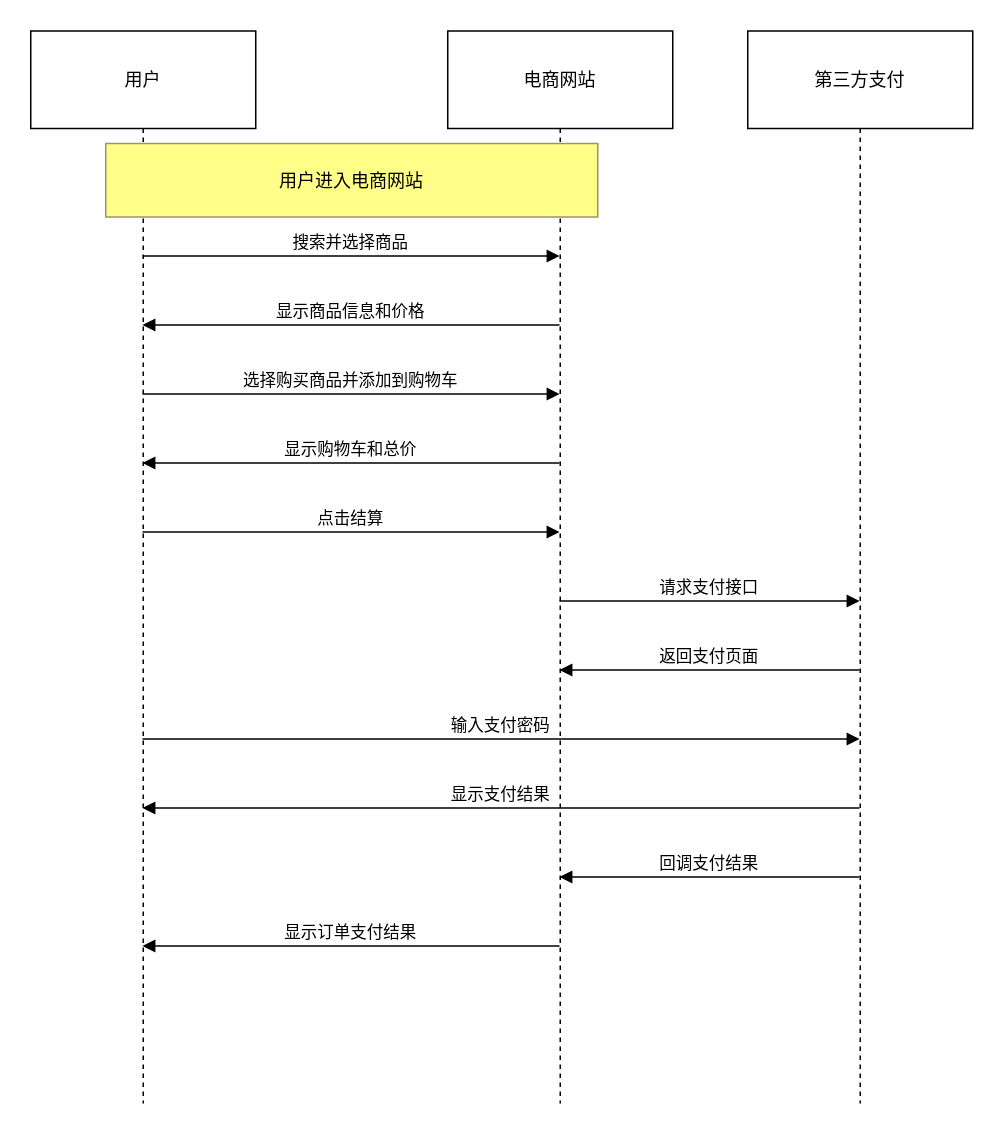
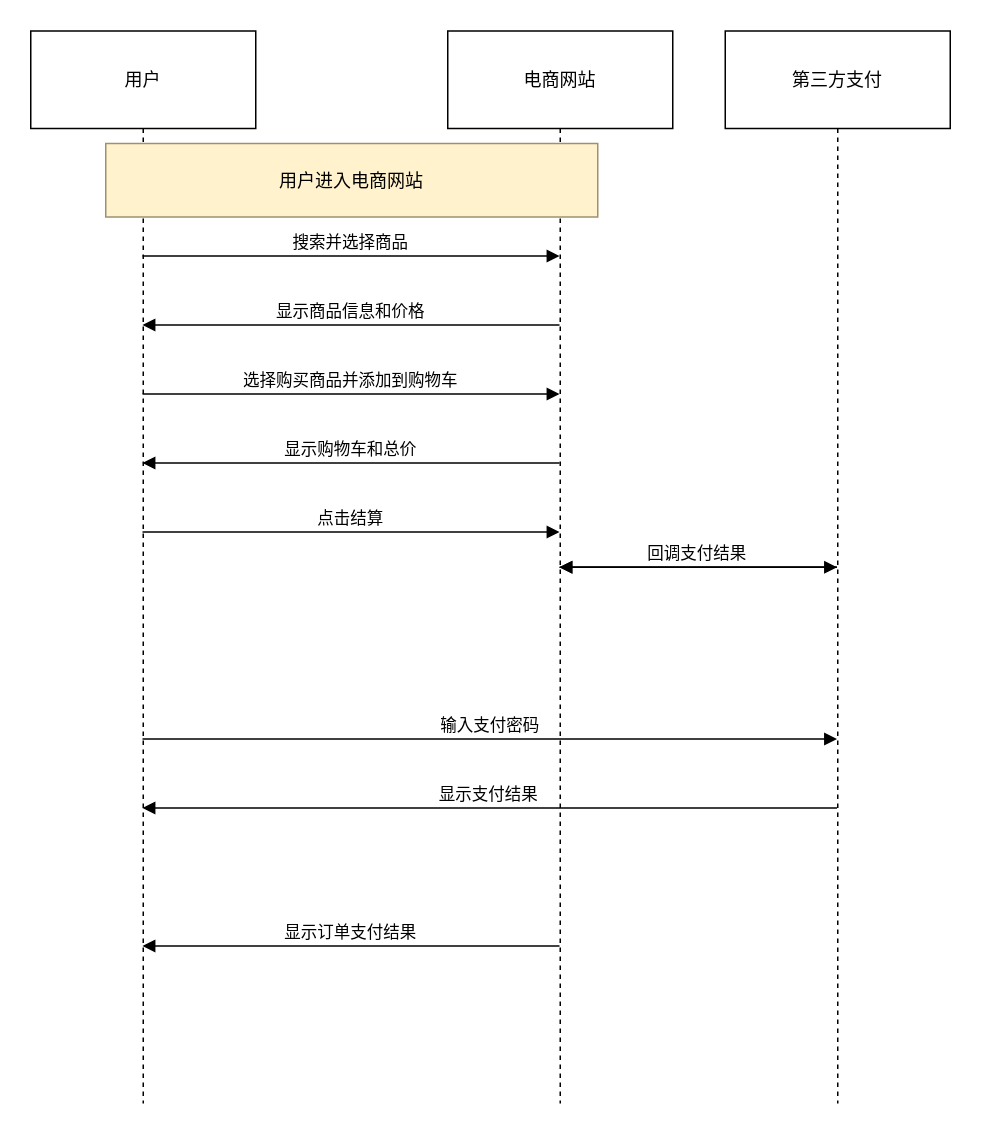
node "用户进入电商网站": fillcolor #ffff88 -> #fff2cc
node "第三方支付": moved (860, 567) -> (838, 567)
